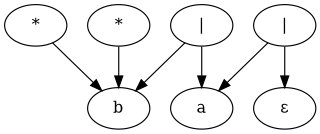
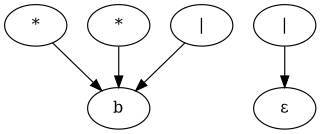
node "a": removed
